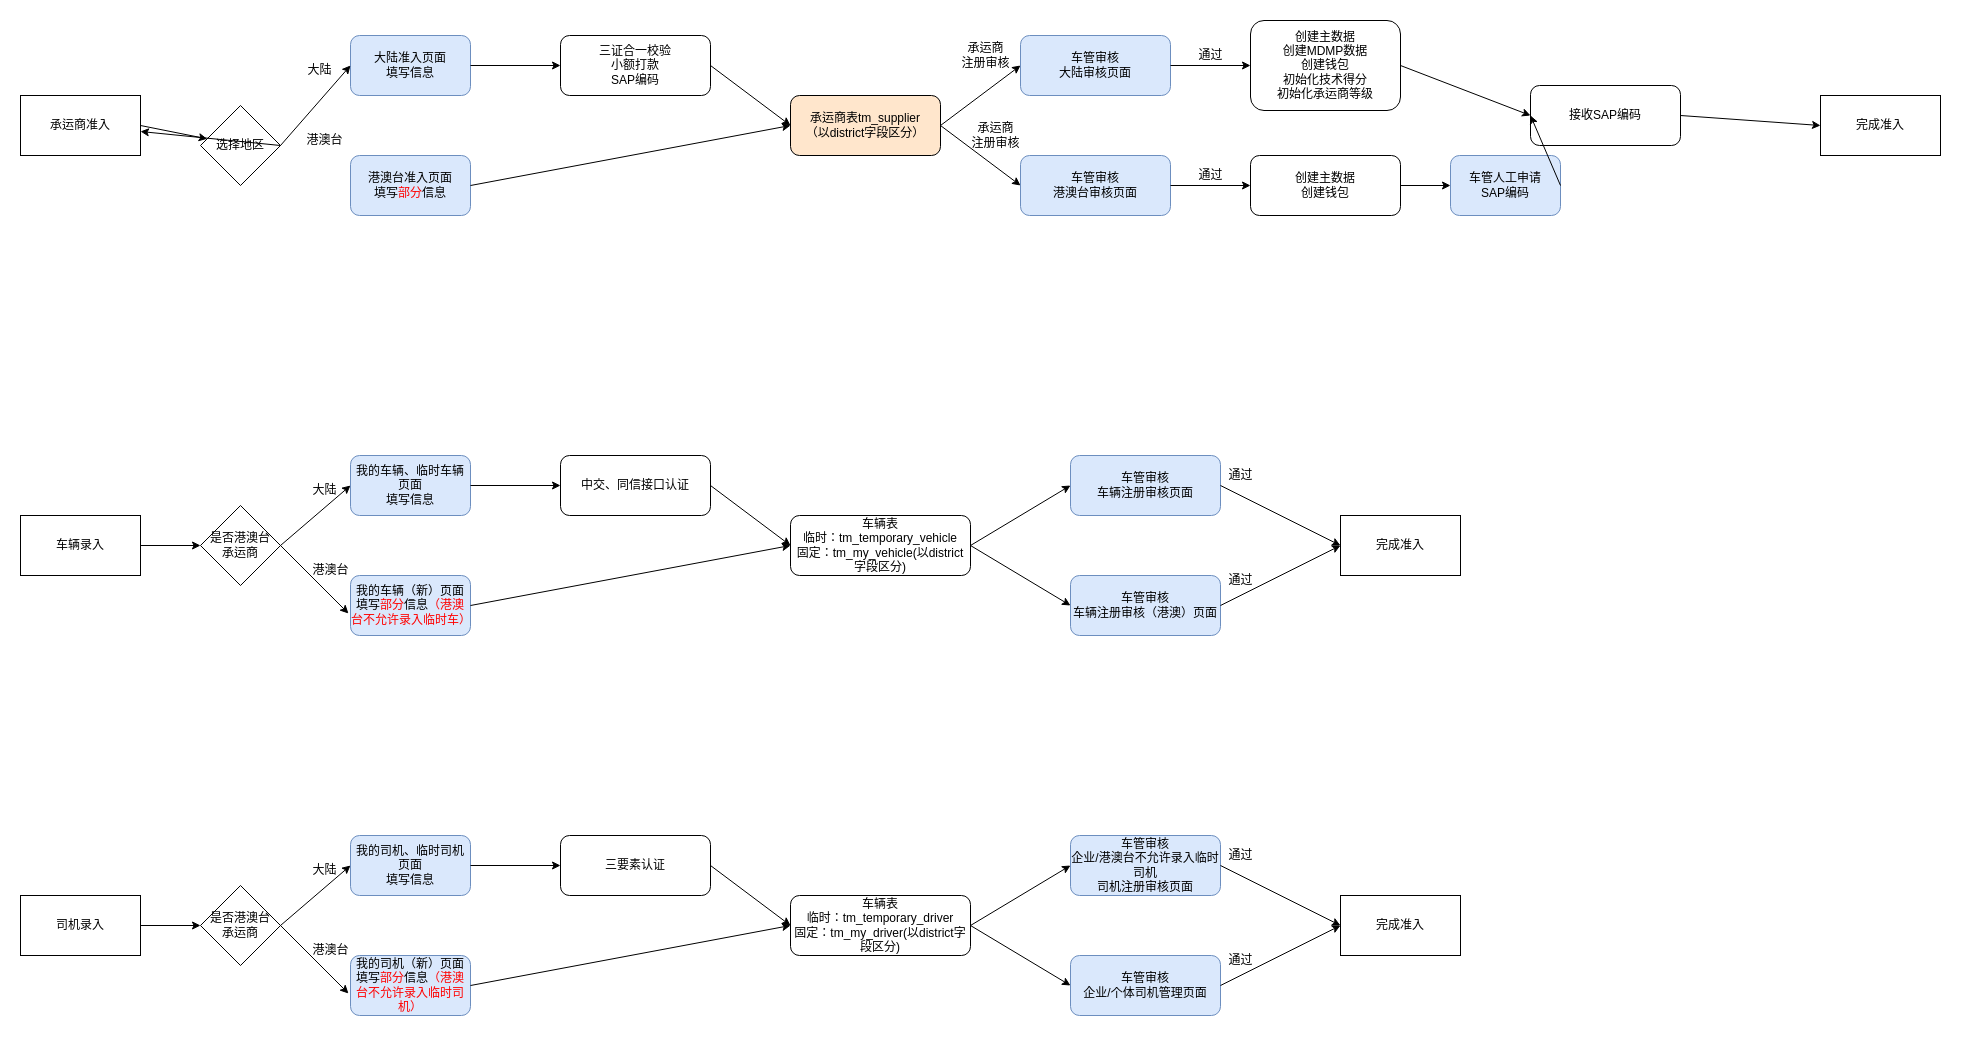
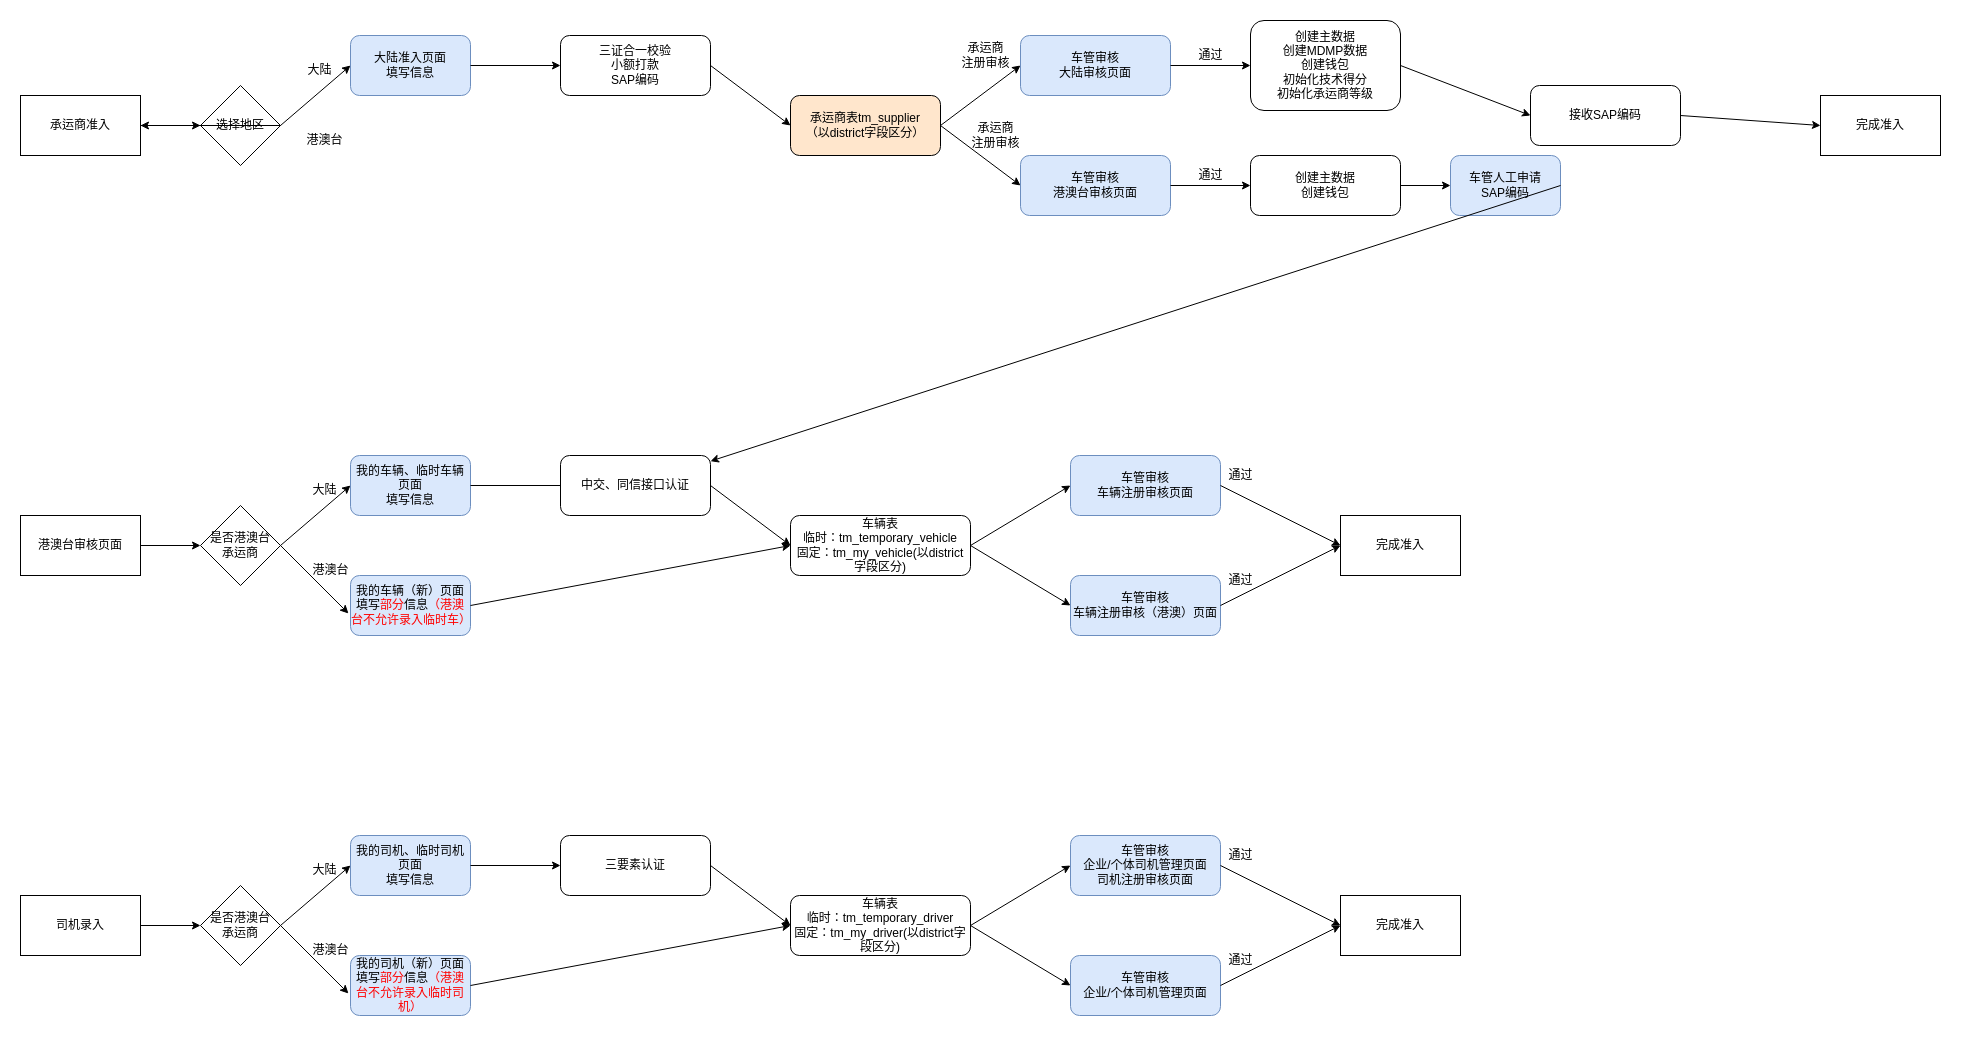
node "选择地区": moved (241, 146) -> (241, 126)
edge "车管人工申请 SAP编码" -> "接收SAP编码": now "车管人工申请 SAP编码" -> "中交、同信接口认证"
edge "港澳台准入页面 填写部分信息" -> "承运商表tm_supplier （以district字段区分）": removed
node "港澳台准入页面 填写部分信息": removed
edge "我的车辆、临时车辆页面 填写信息" -> "中交、同信接口认证": arrowhead classic -> none
node "车辆录入": label "车辆录入" -> "港澳台审核页面"
node "车管审核 企业/港澳台不允许录入临时司机 司机注册审核页面": label "车管审核 企业/港澳台不允许录入临时司机 司机注册审核页面" -> "车管审核 企业/个体司机管理页面 司机注册审核页面"
